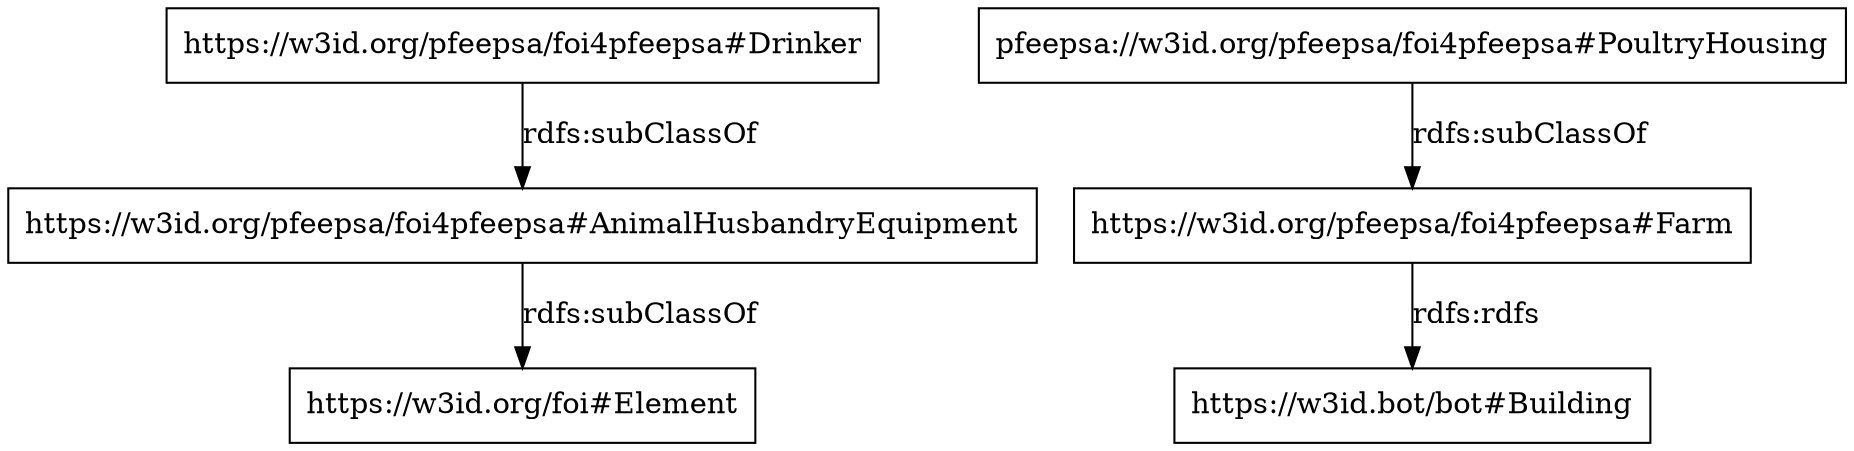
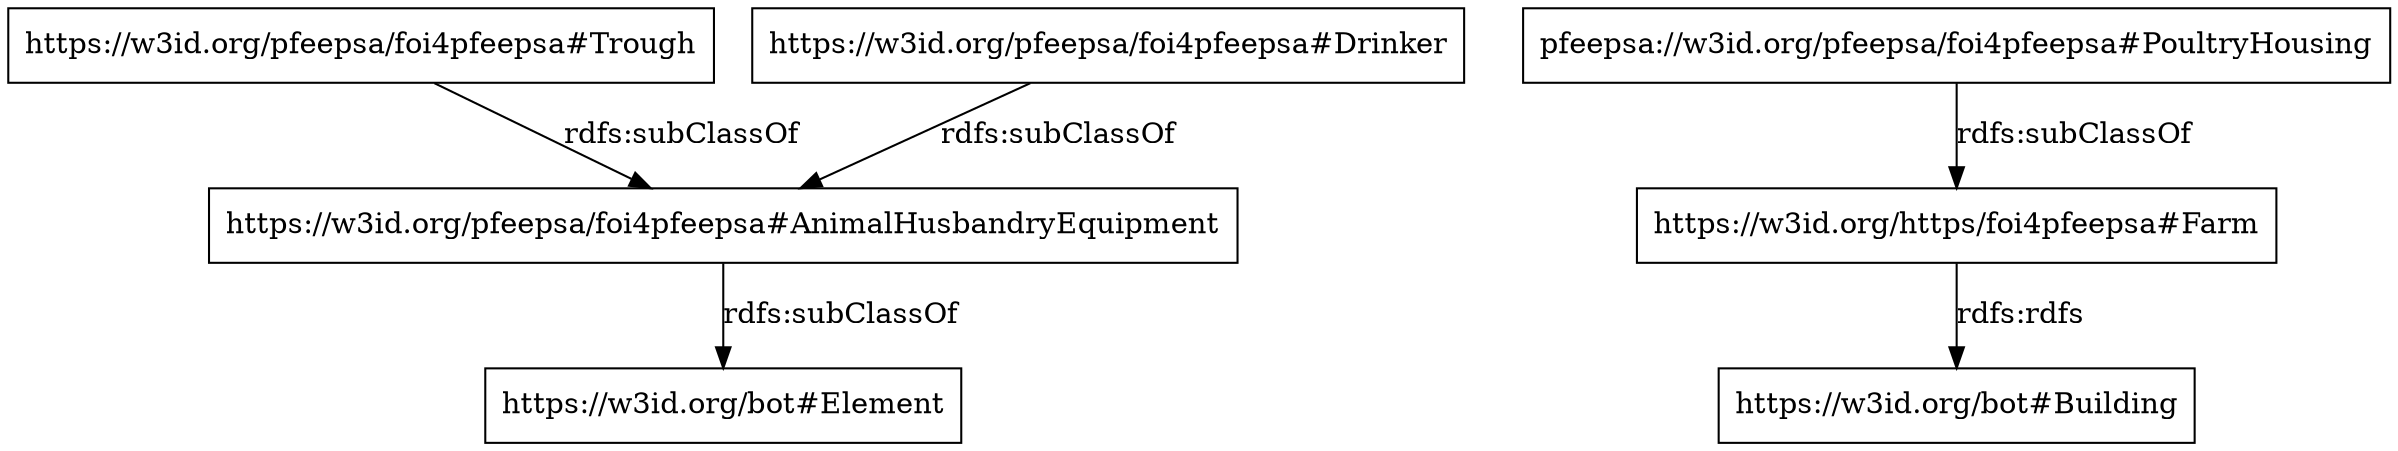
node "https://w3id.org/pfeepsa/foi4pfeepsa#Trough": added
node "https://w3id.org/pfeepsa/foi4pfeepsa#Farm": label "https://w3id.org/pfeepsa/foi4pfeepsa#Farm" -> "https://w3id.org/https/foi4pfeepsa#Farm"
node "https://w3id.org/foi#Element": label "https://w3id.org/foi#Element" -> "https://w3id.org/bot#Element"
node "https://w3id.bot/bot#Building": label "https://w3id.bot/bot#Building" -> "https://w3id.org/bot#Building"
